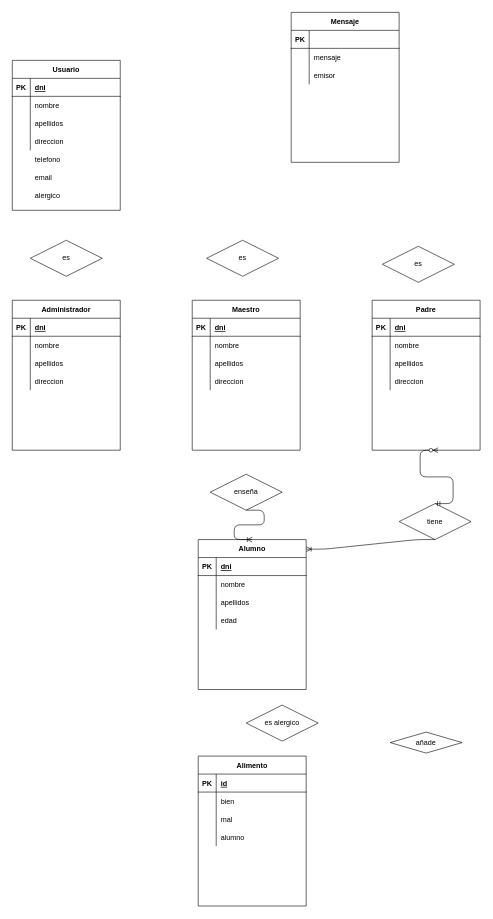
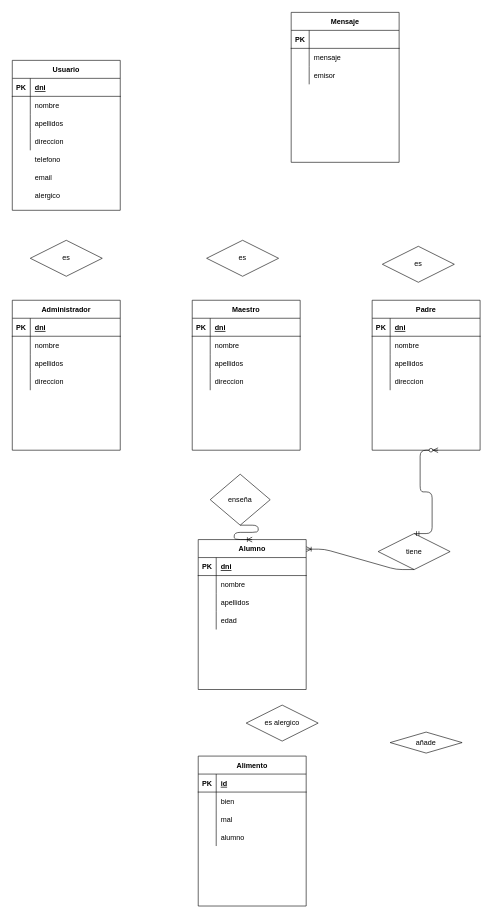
node "enseña": size 72x36 -> 60x51
node "tiene": moved (435, 522) -> (414, 552)
